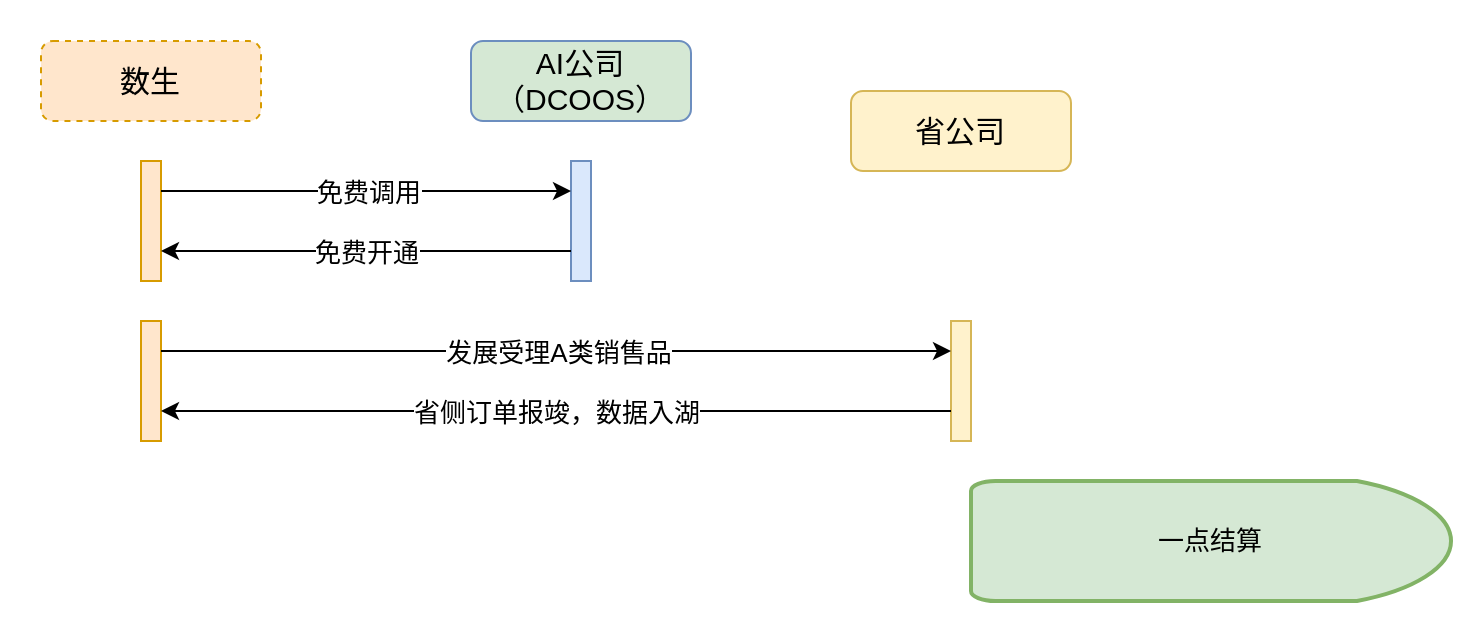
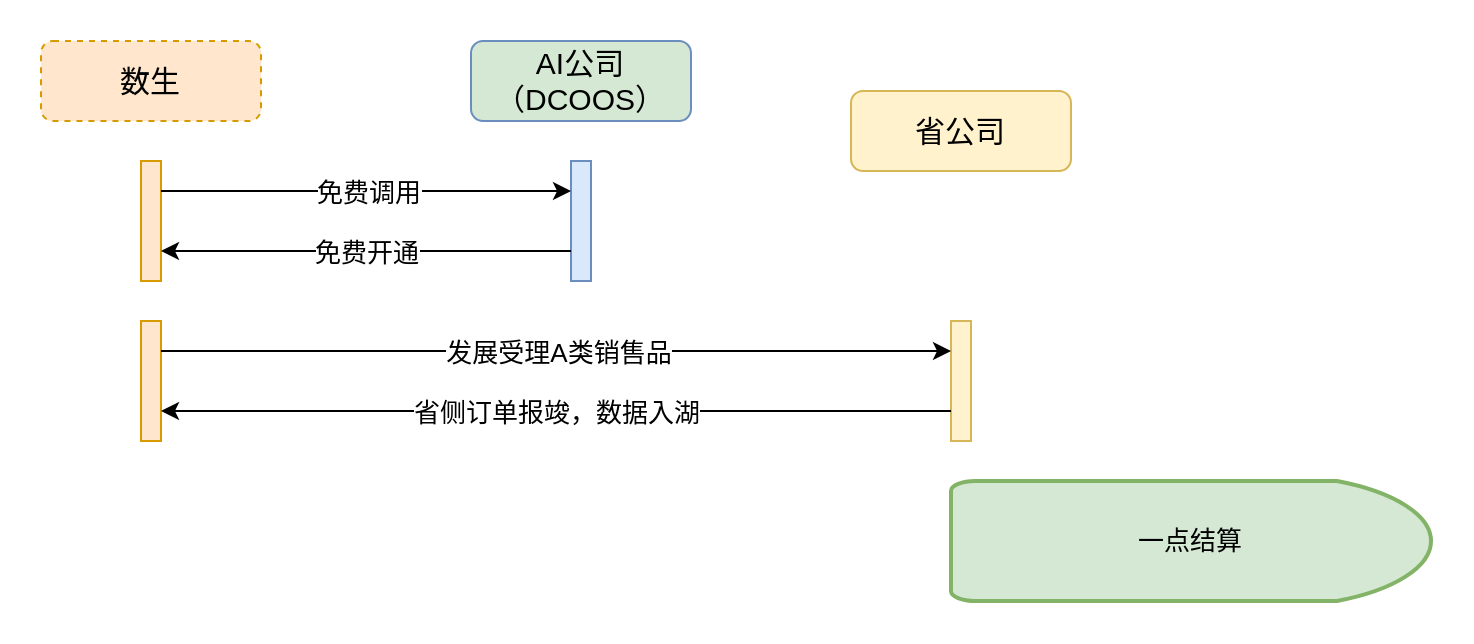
node "一点结算": moved (1211, 541) -> (1191, 541)
